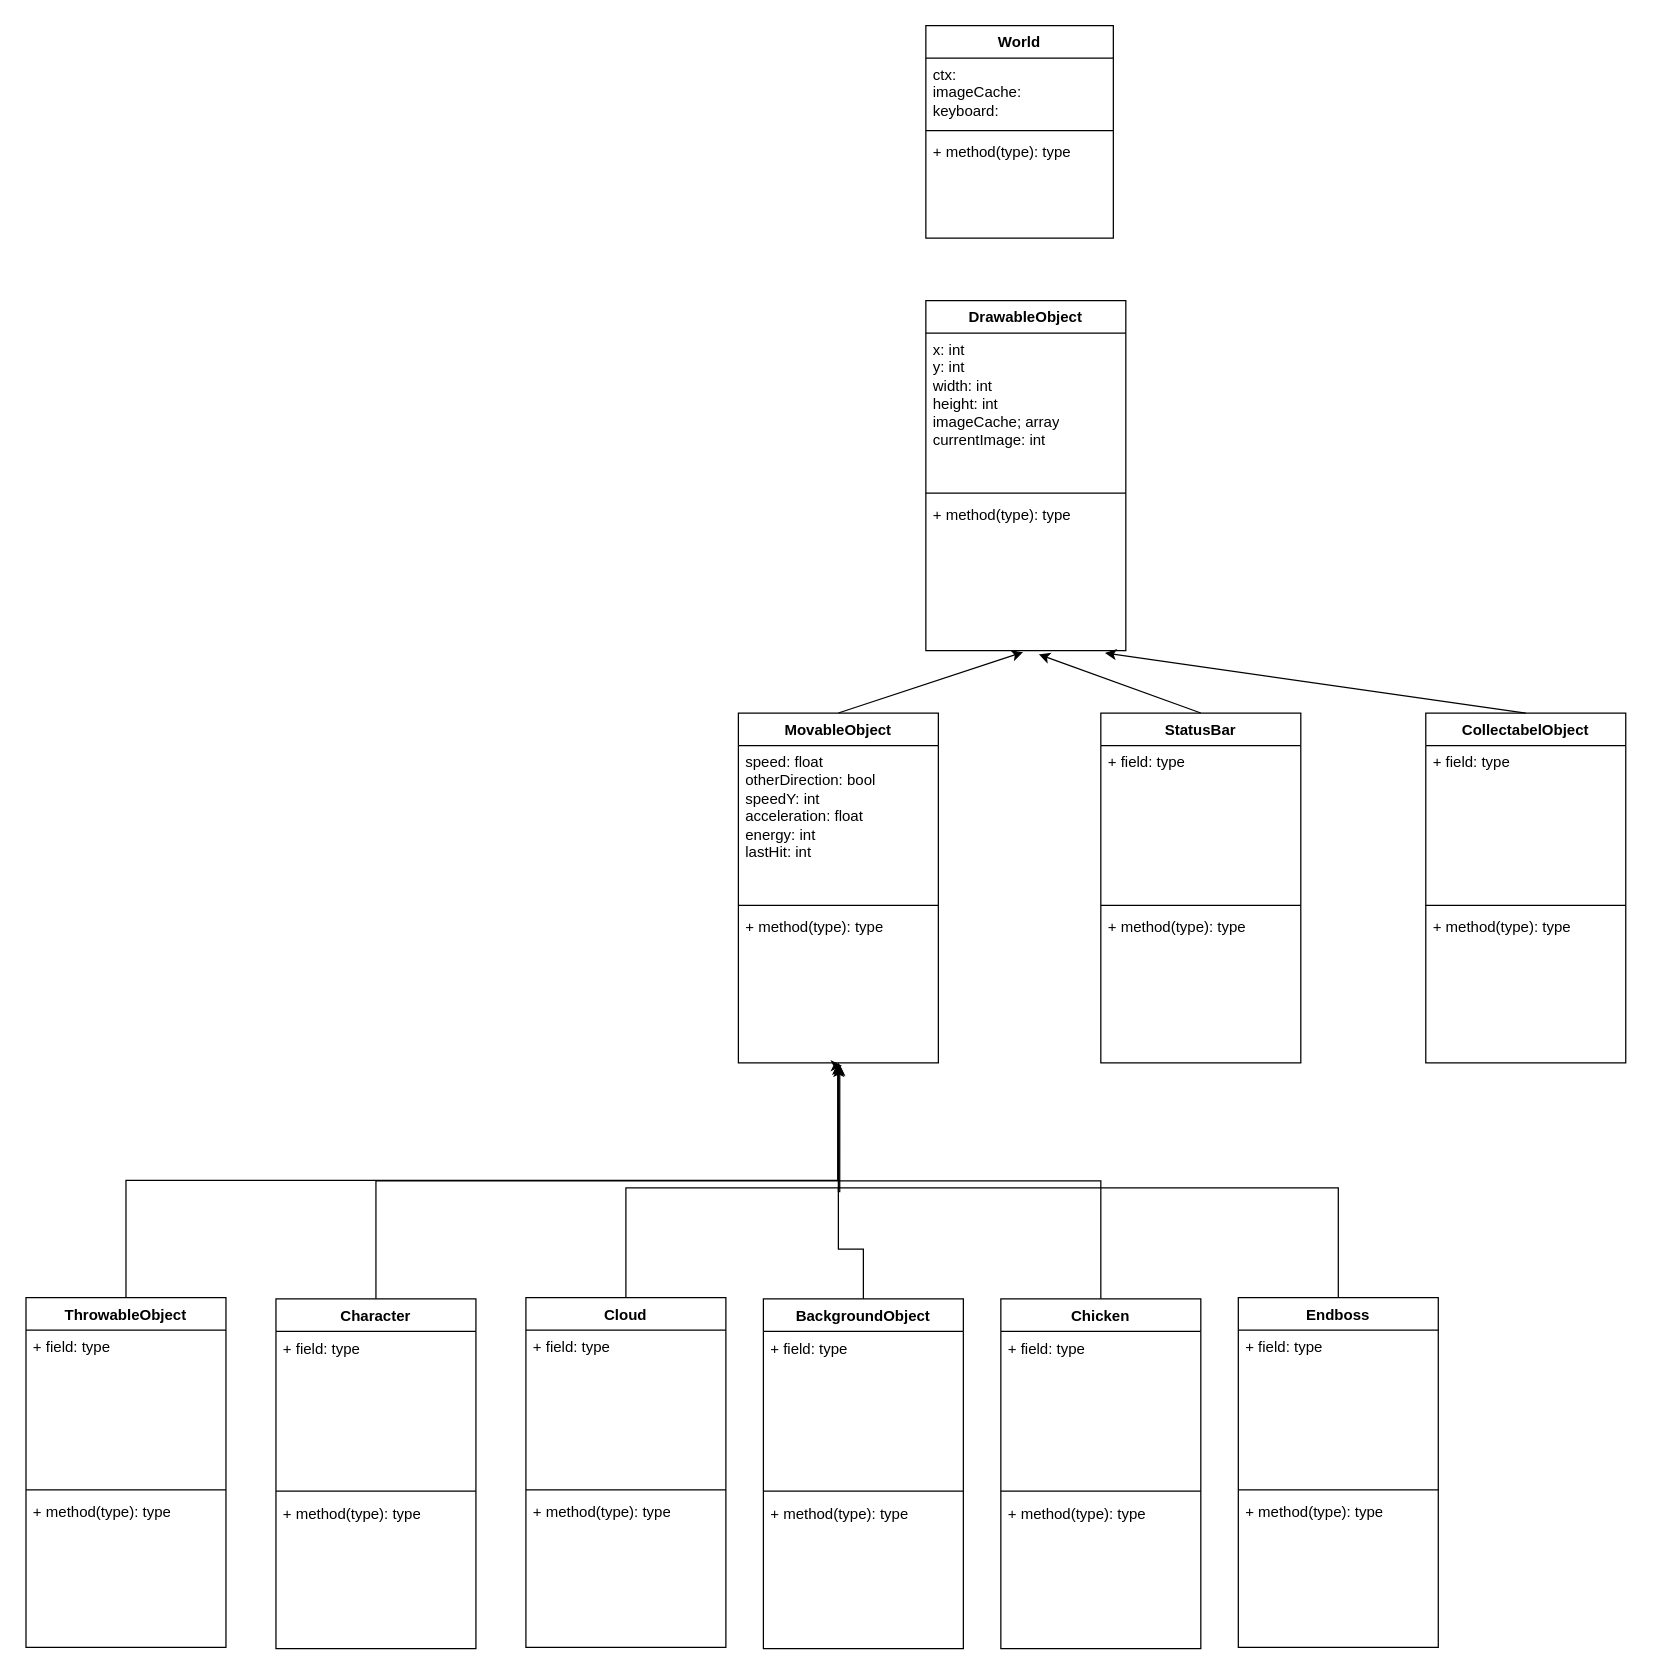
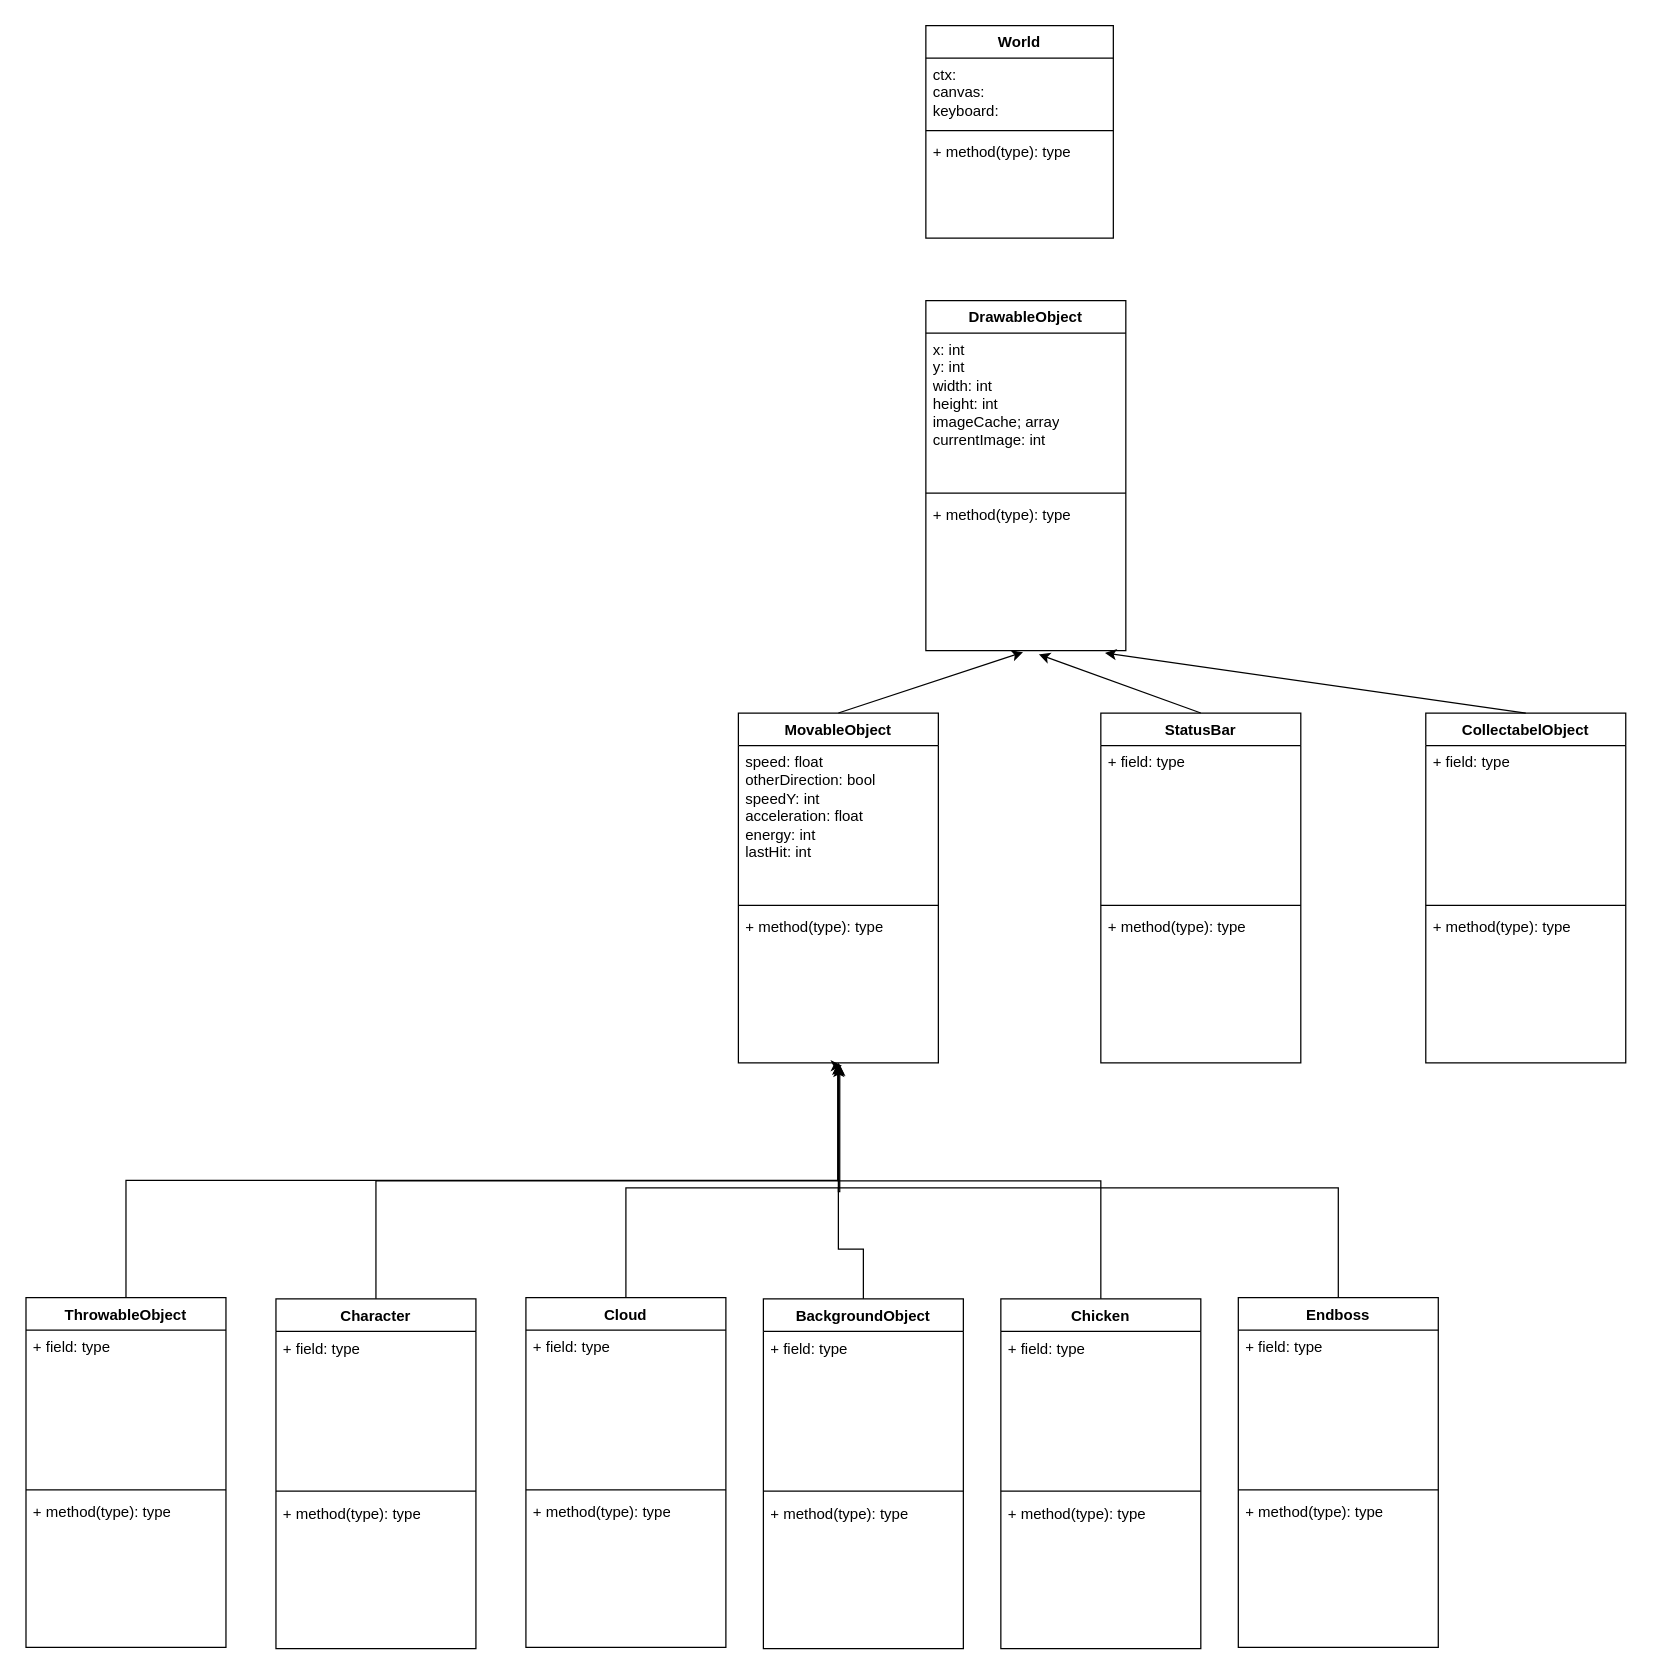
node "ctx: imageCache: keyboard:": label "ctx: imageCache: keyboard:" -> "ctx: canvas: keyboard:"
